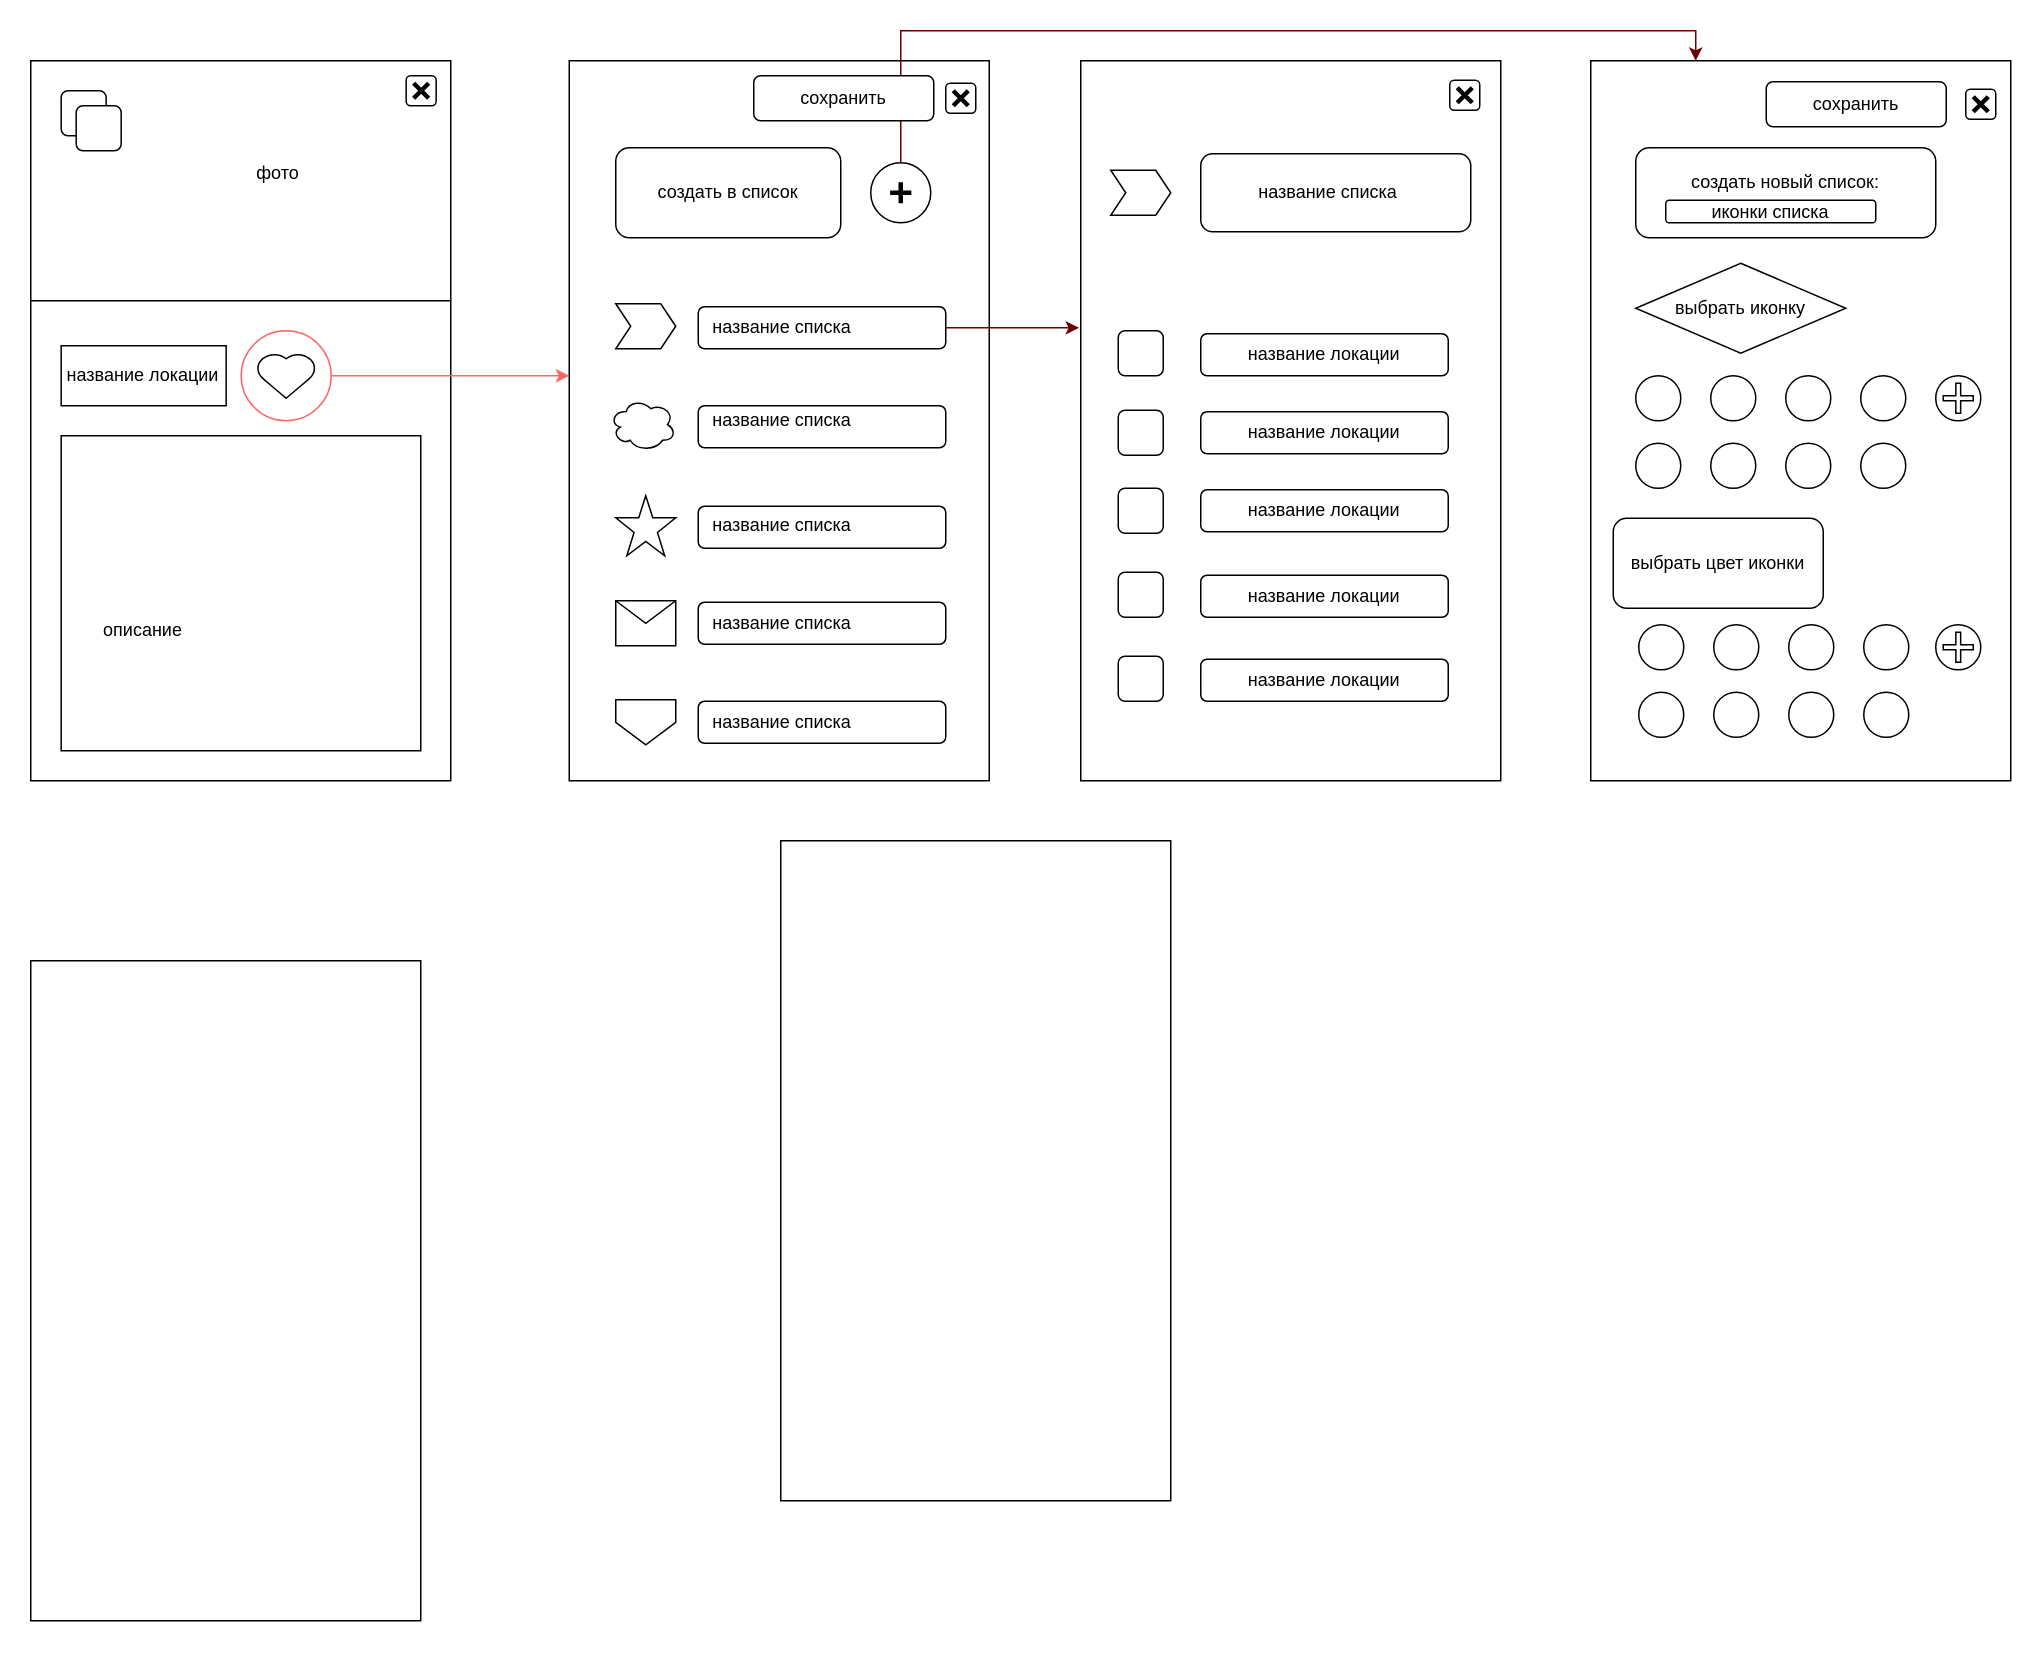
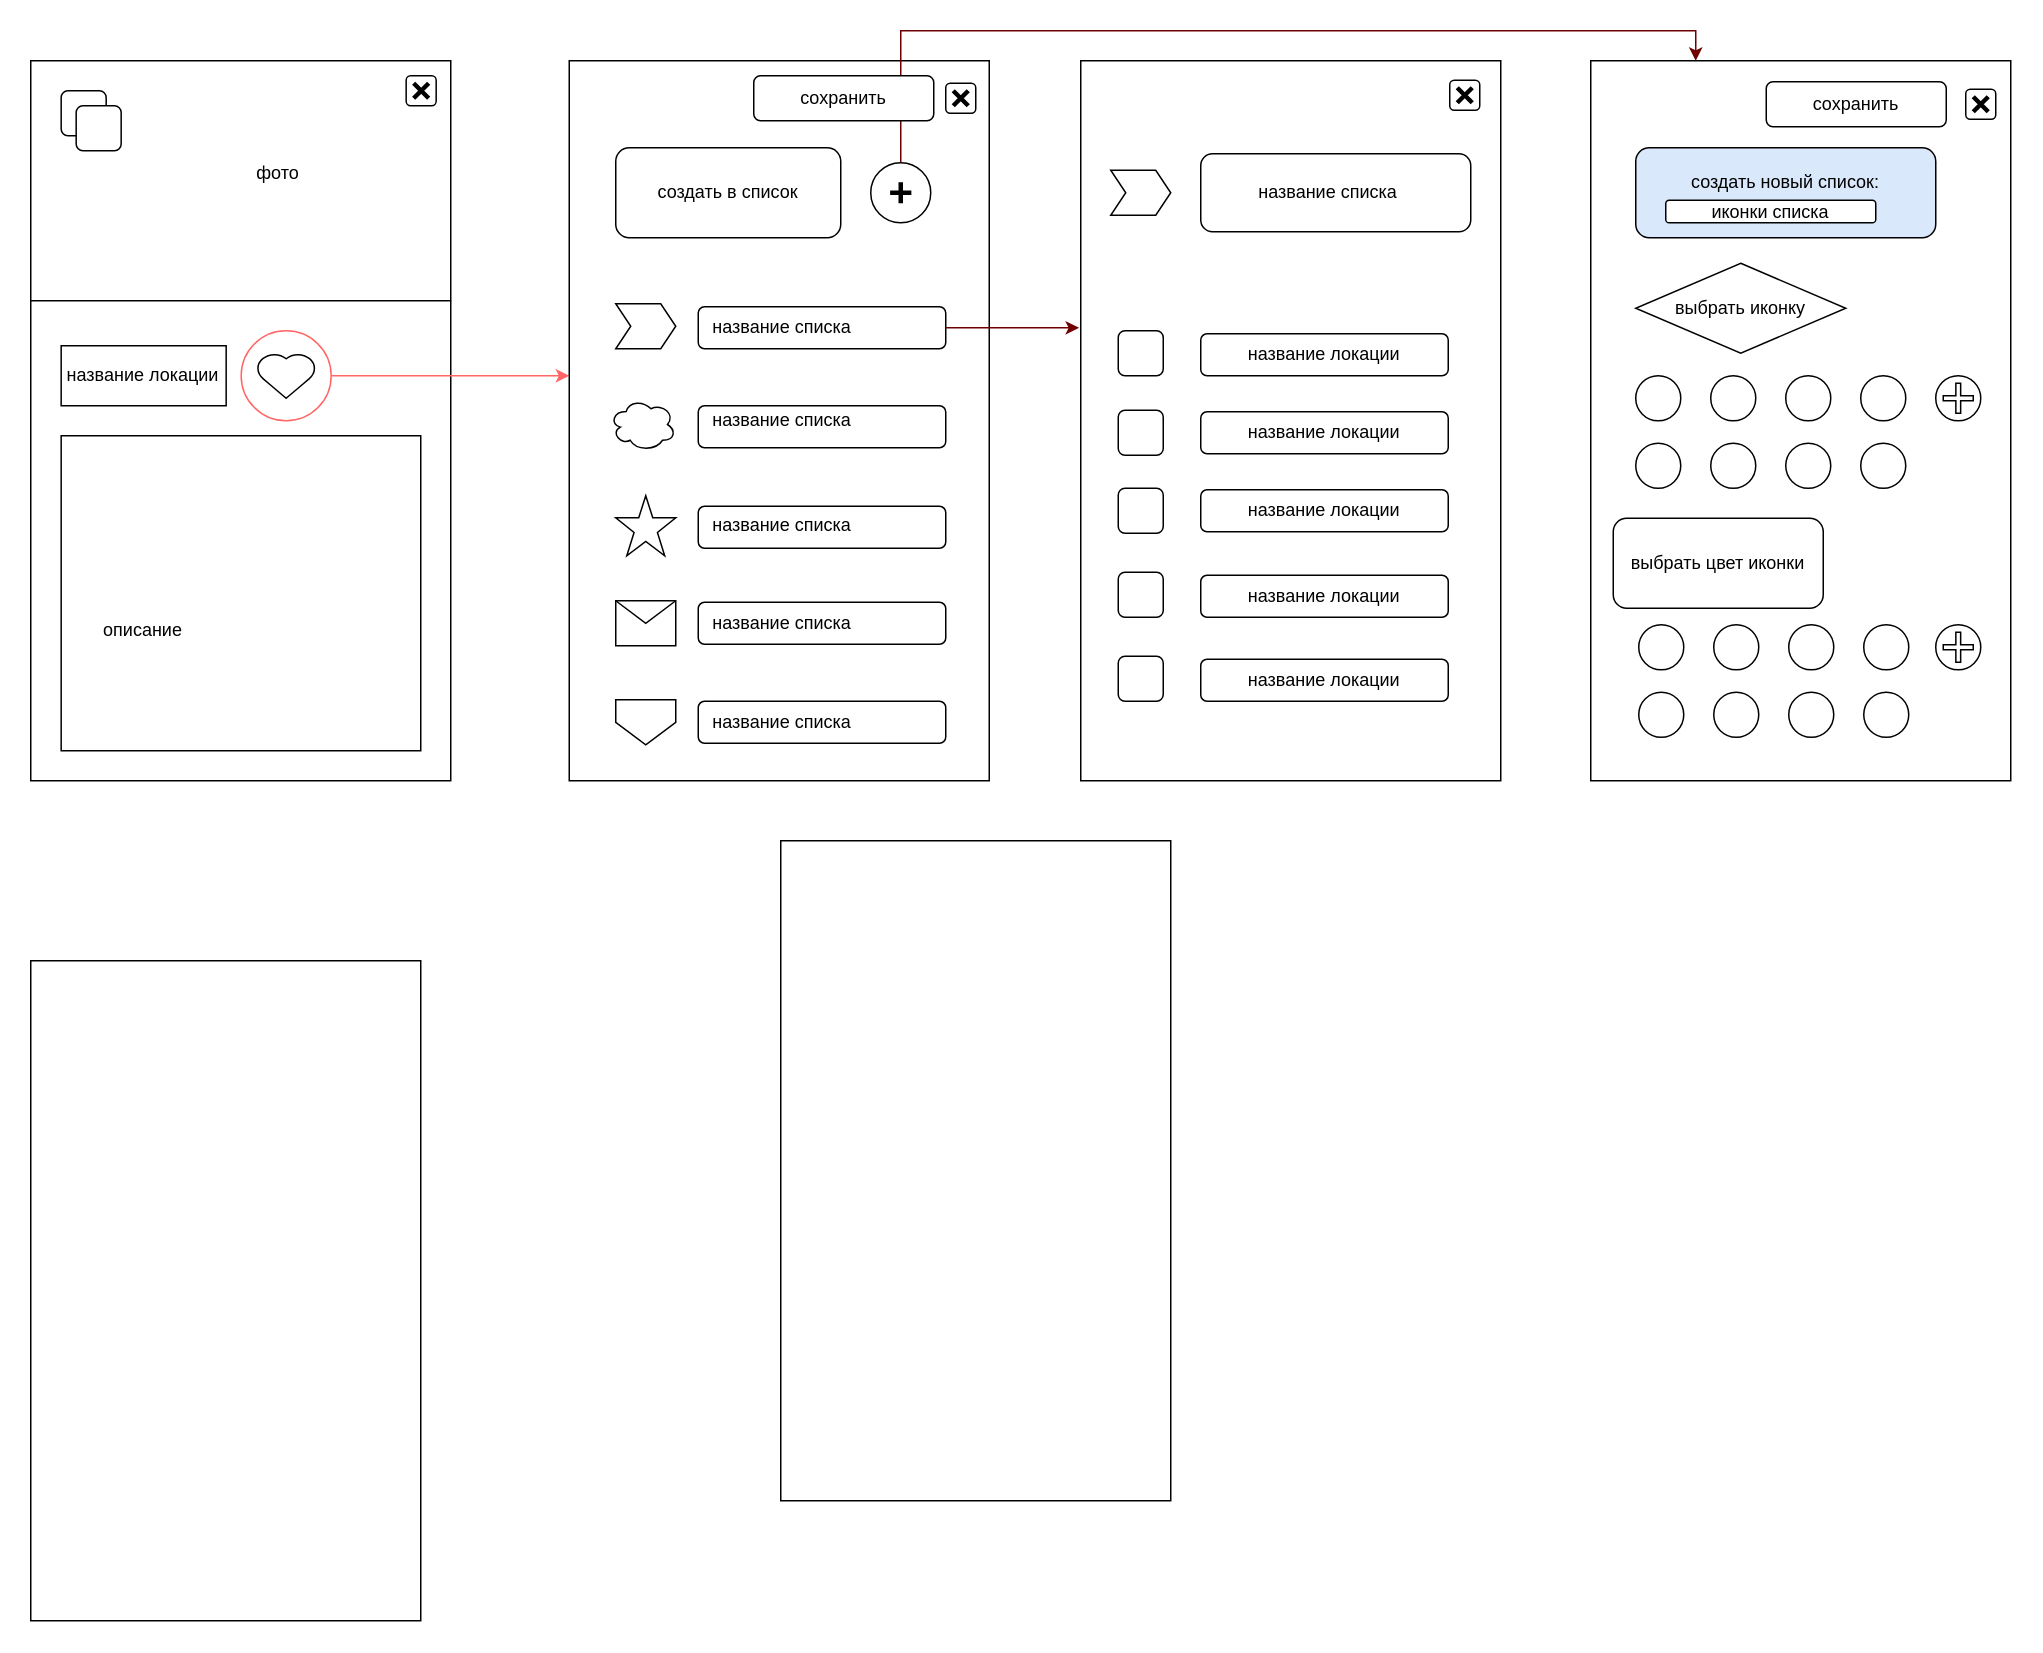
node "создать новый список:": fillcolor #ffffff -> #dae8fc
